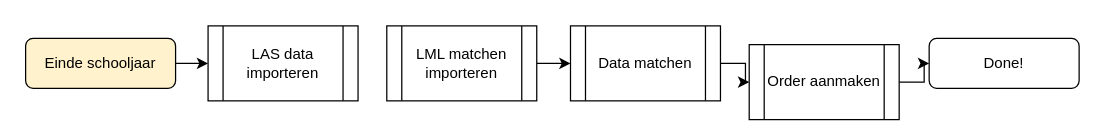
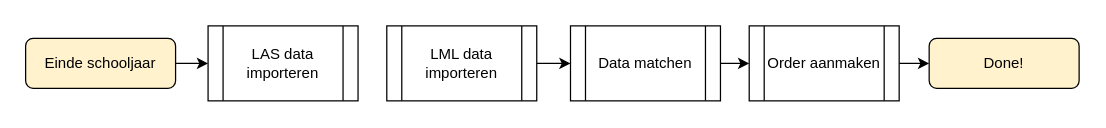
node "LML matchen importeren": label "LML matchen importeren" -> "LML data importeren"
node "Done!": fillcolor #ffffff -> #fff2cc
node "Order aanmaken": moved (824, 82) -> (824, 63)
